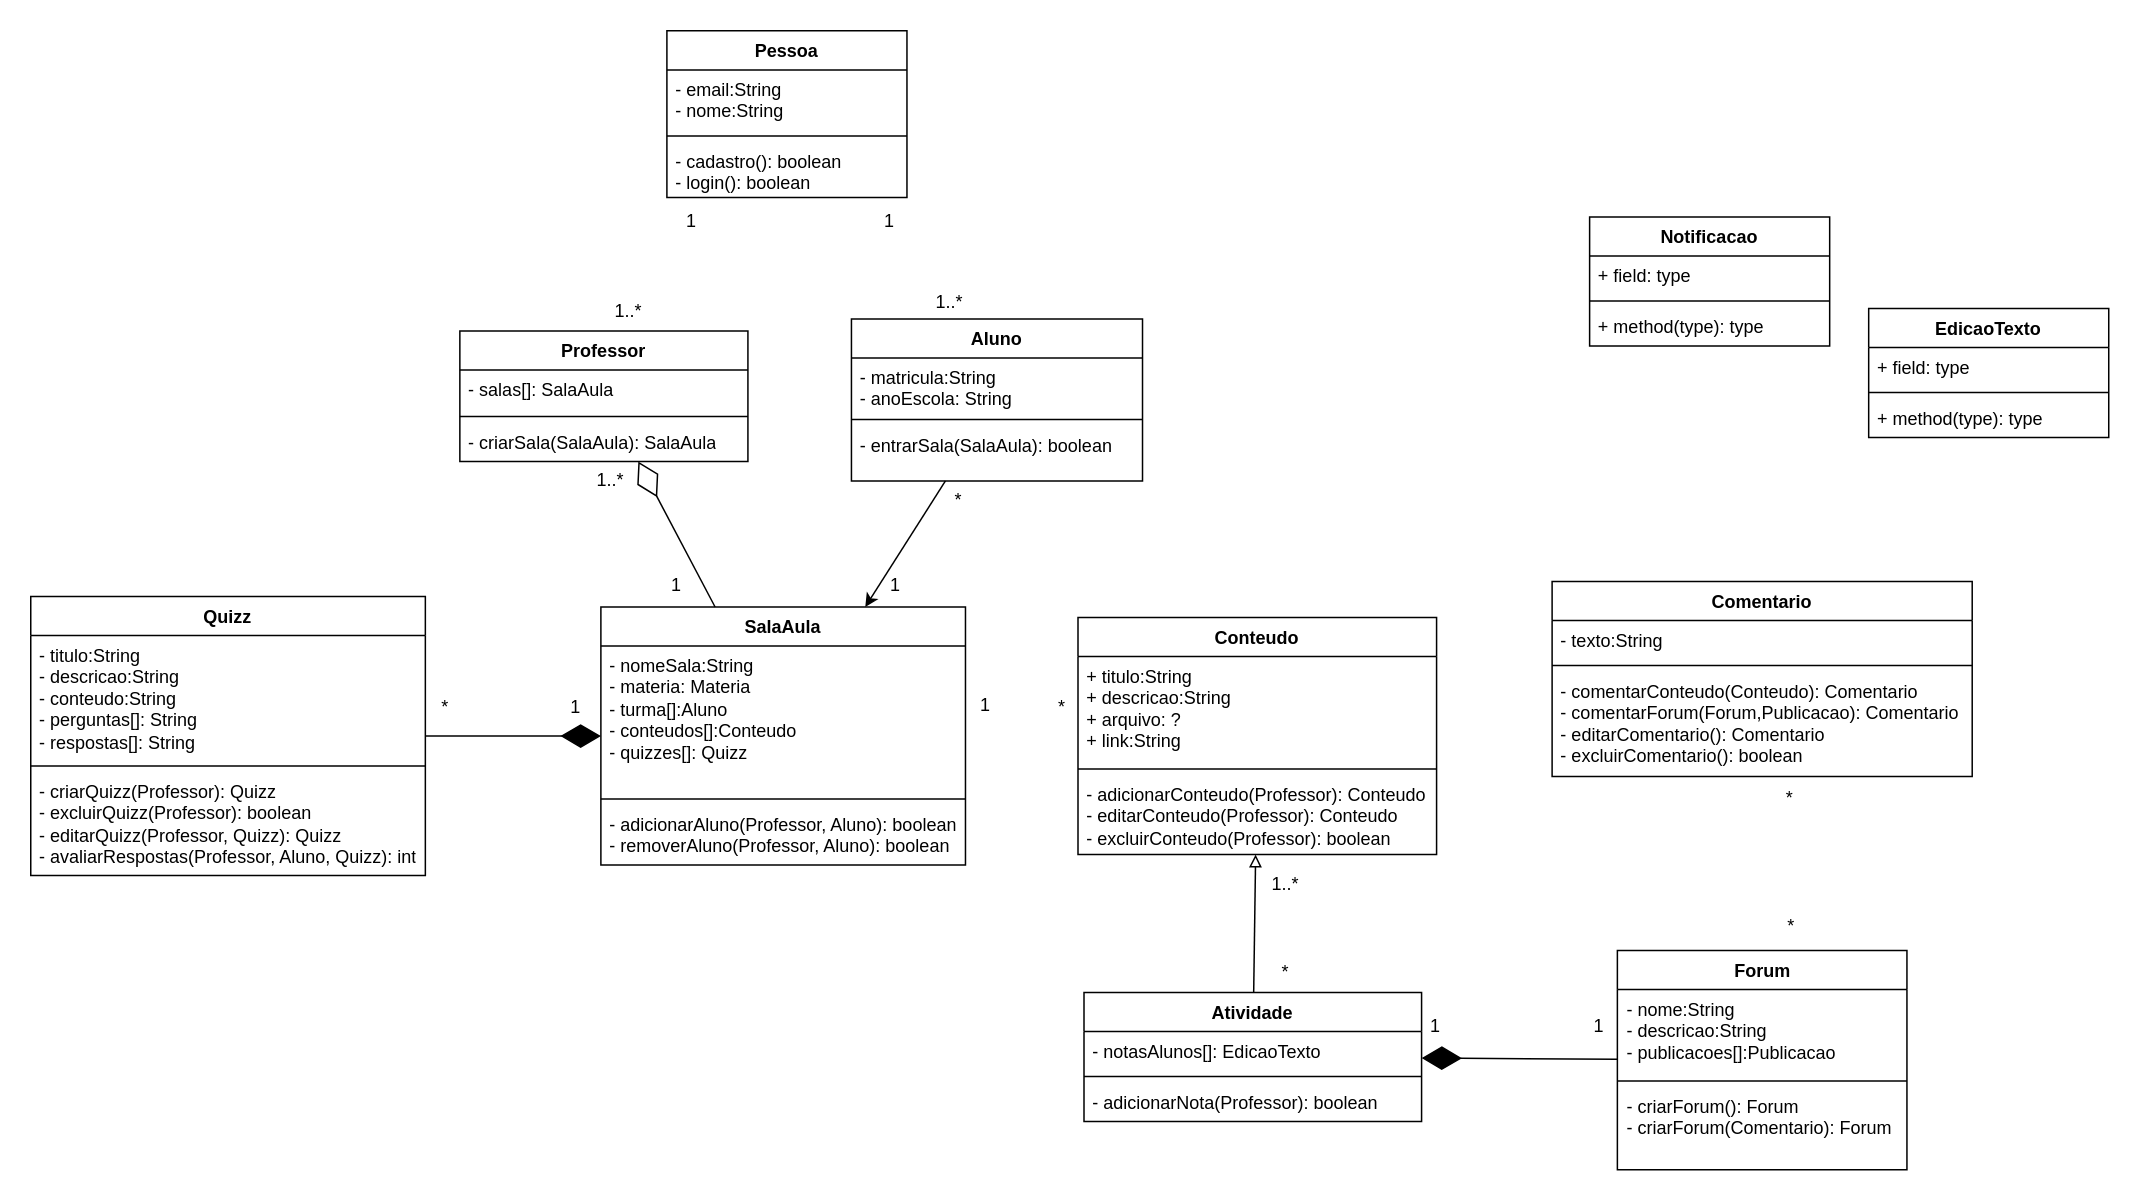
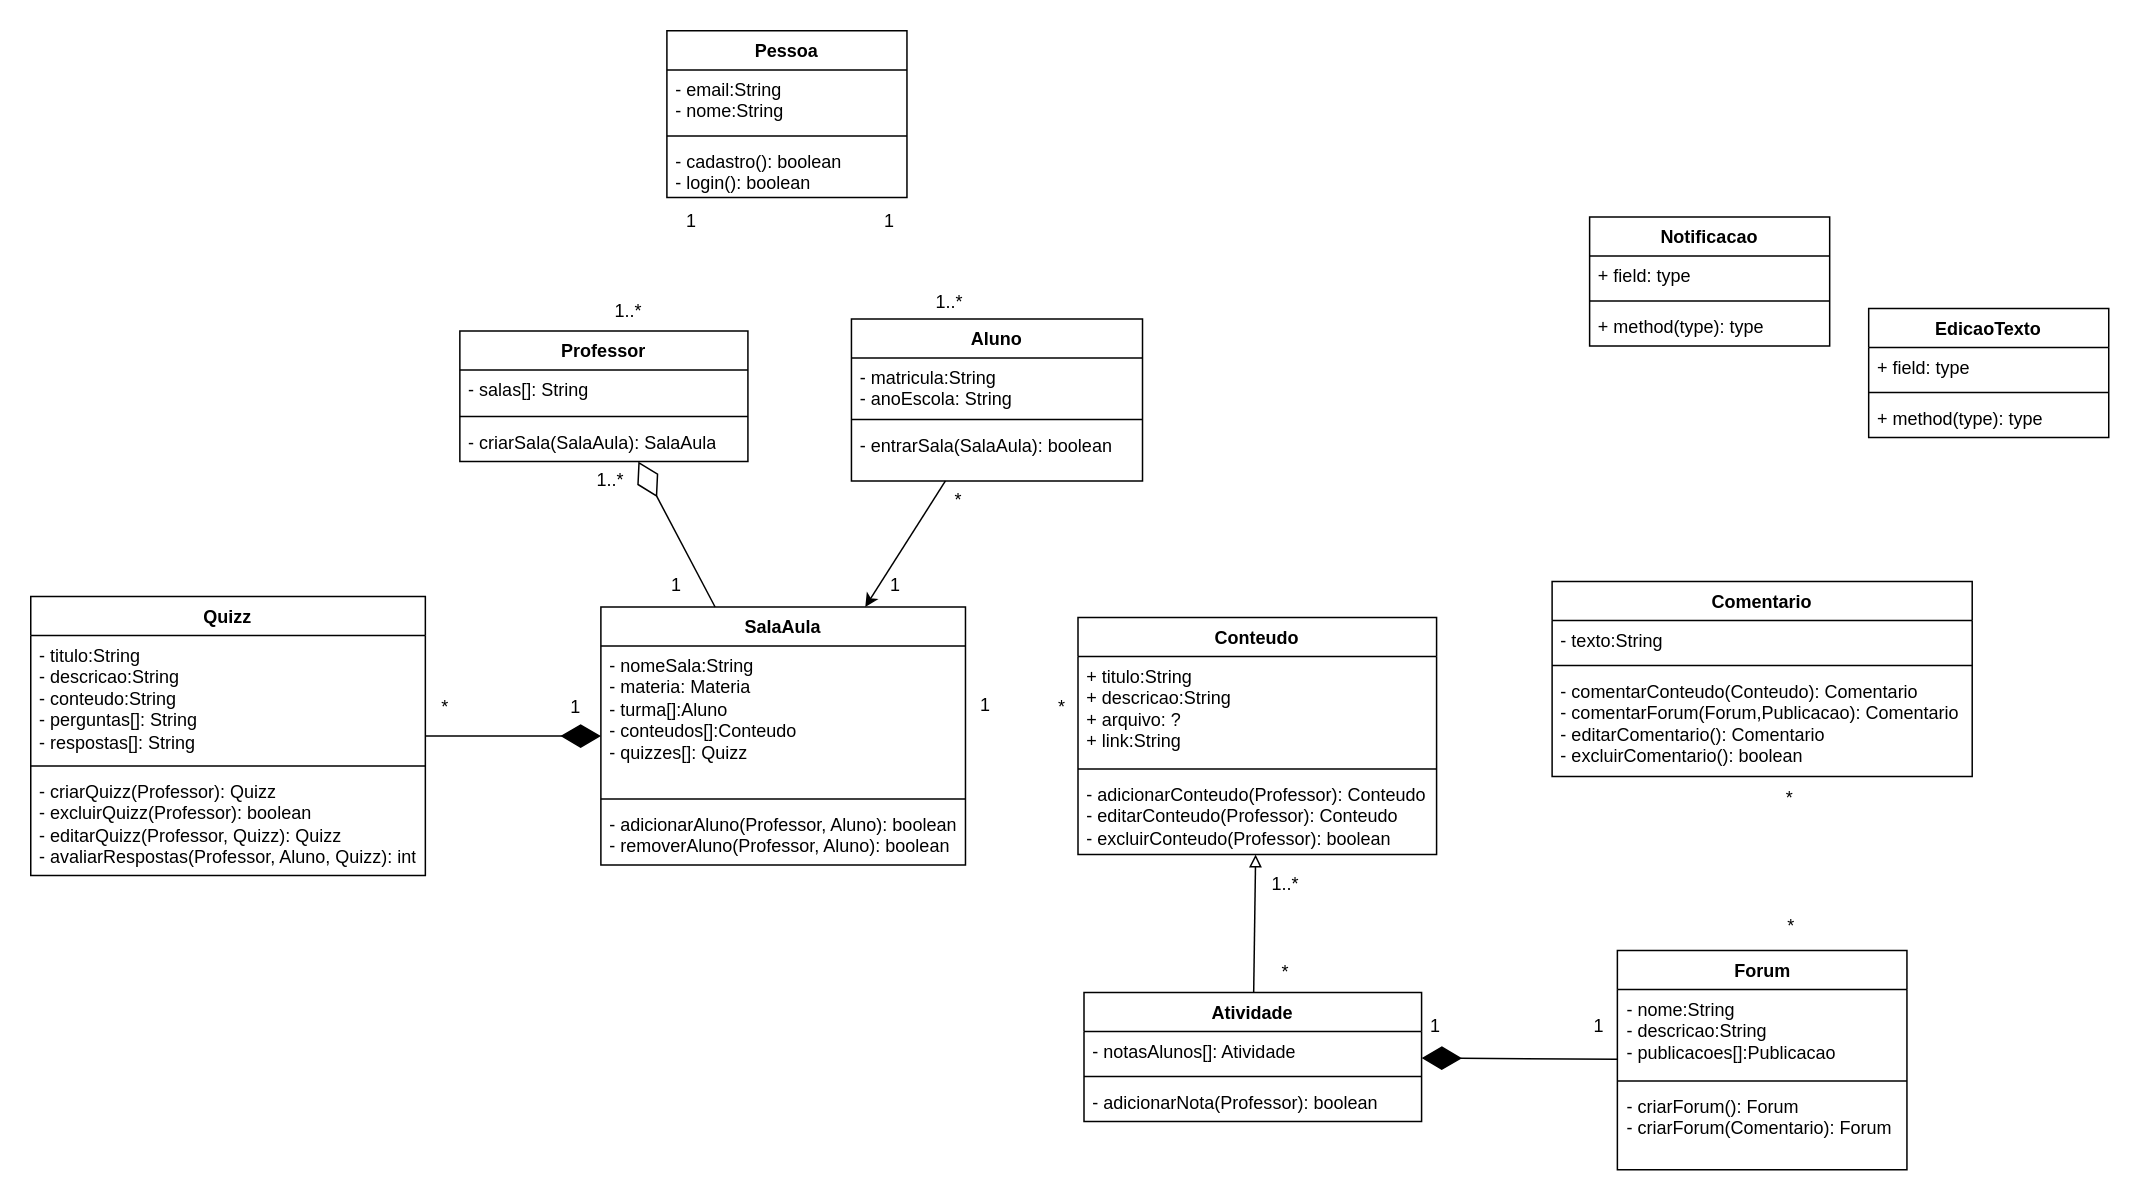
node "- salas[]: SalaAula": label "- salas[]: SalaAula" -> "- salas[]: String"
node "- notasAlunos[]: EdicaoTexto": label "- notasAlunos[]: EdicaoTexto" -> "- notasAlunos[]: Atividade"
